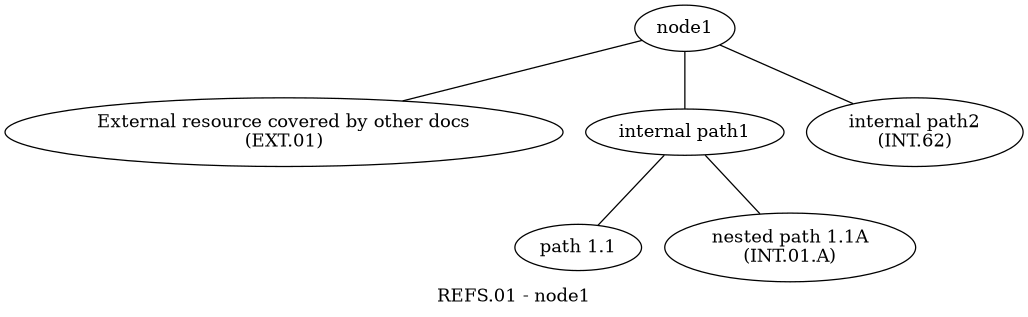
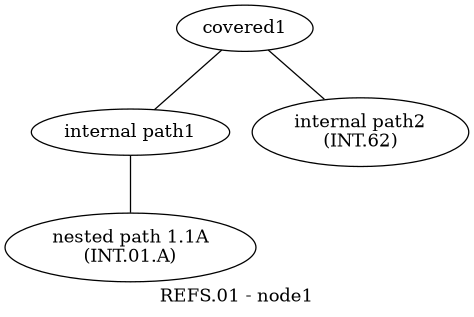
node "node1": label "node1" -> "covered1"
node "External resource covered by other docs (EXT.01)": removed
node "path 1.1": removed
